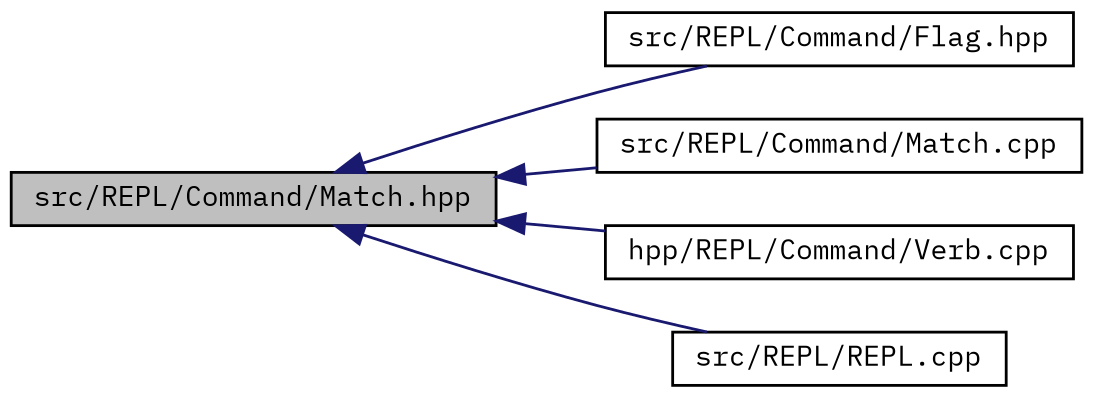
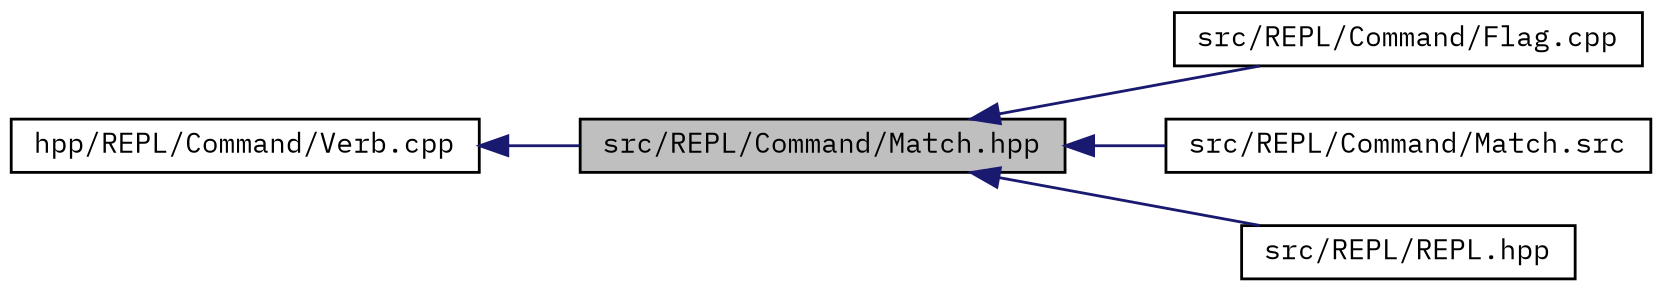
node "src/REPL/Command/Flag.hpp": label "src/REPL/Command/Flag.hpp" -> "src/REPL/Command/Flag.cpp"
node "src/REPL/Command/Match.cpp": label "src/REPL/Command/Match.cpp" -> "src/REPL/Command/Match.src"
edge "hpp/REPL/Command/Verb.cpp" -> "src/REPL/Command/Match.hpp": reversed
node "src/REPL/REPL.cpp": label "src/REPL/REPL.cpp" -> "src/REPL/REPL.hpp"
